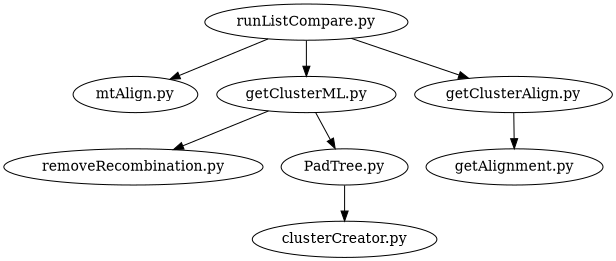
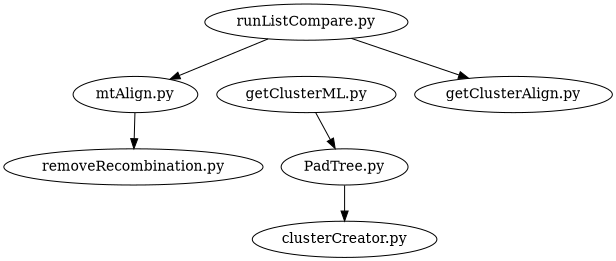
edge "runListCompare.py" -> "getClusterML.py": removed
edge "getClusterML.py" -> "removeRecombination.py": now "mtAlign.py" -> "removeRecombination.py"
node "getAlignment.py": removed
